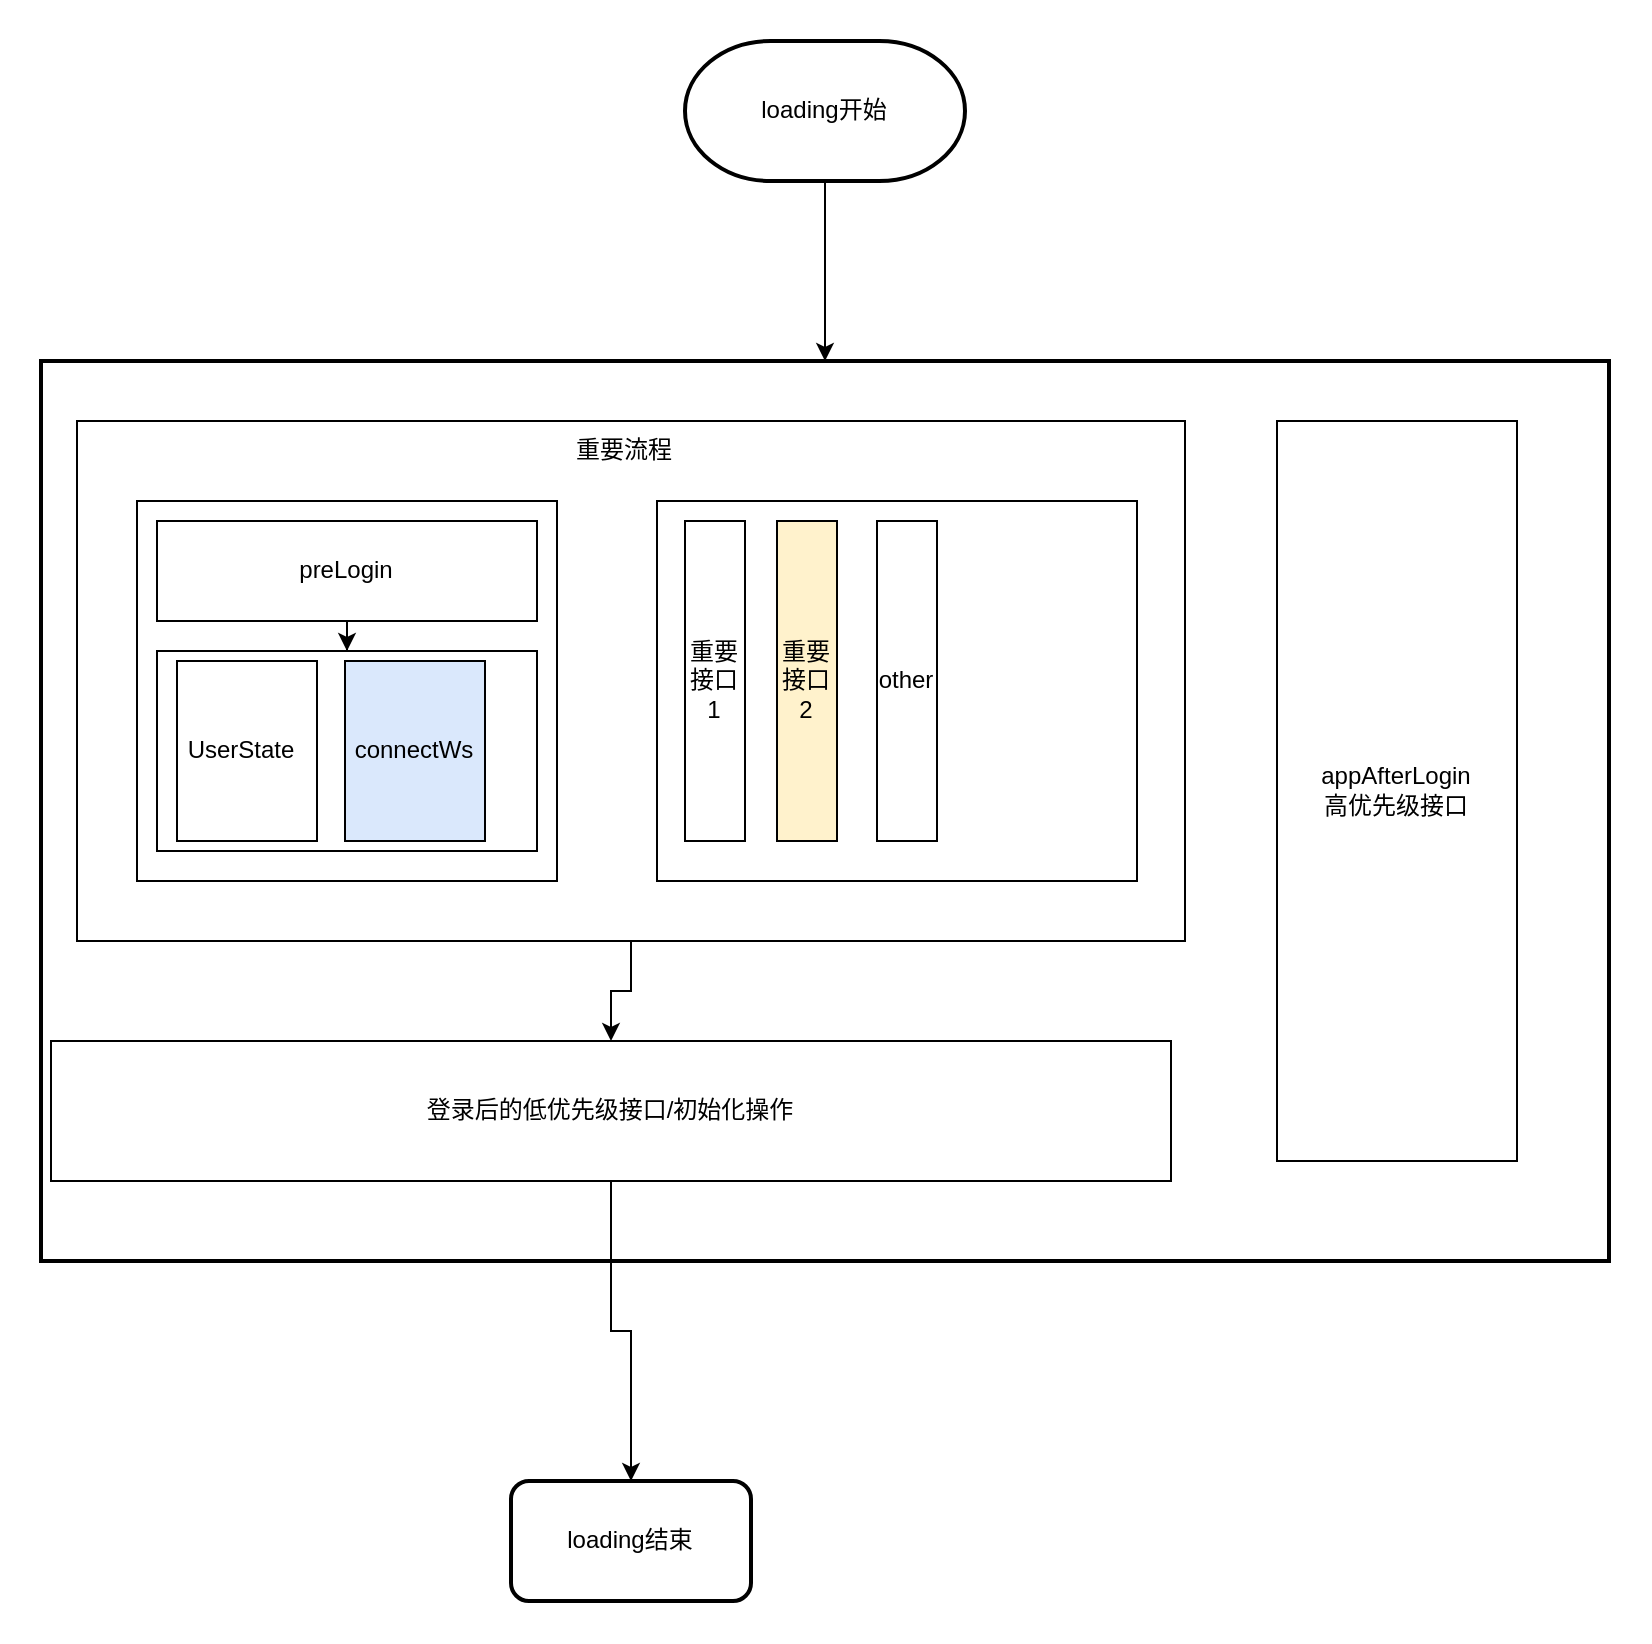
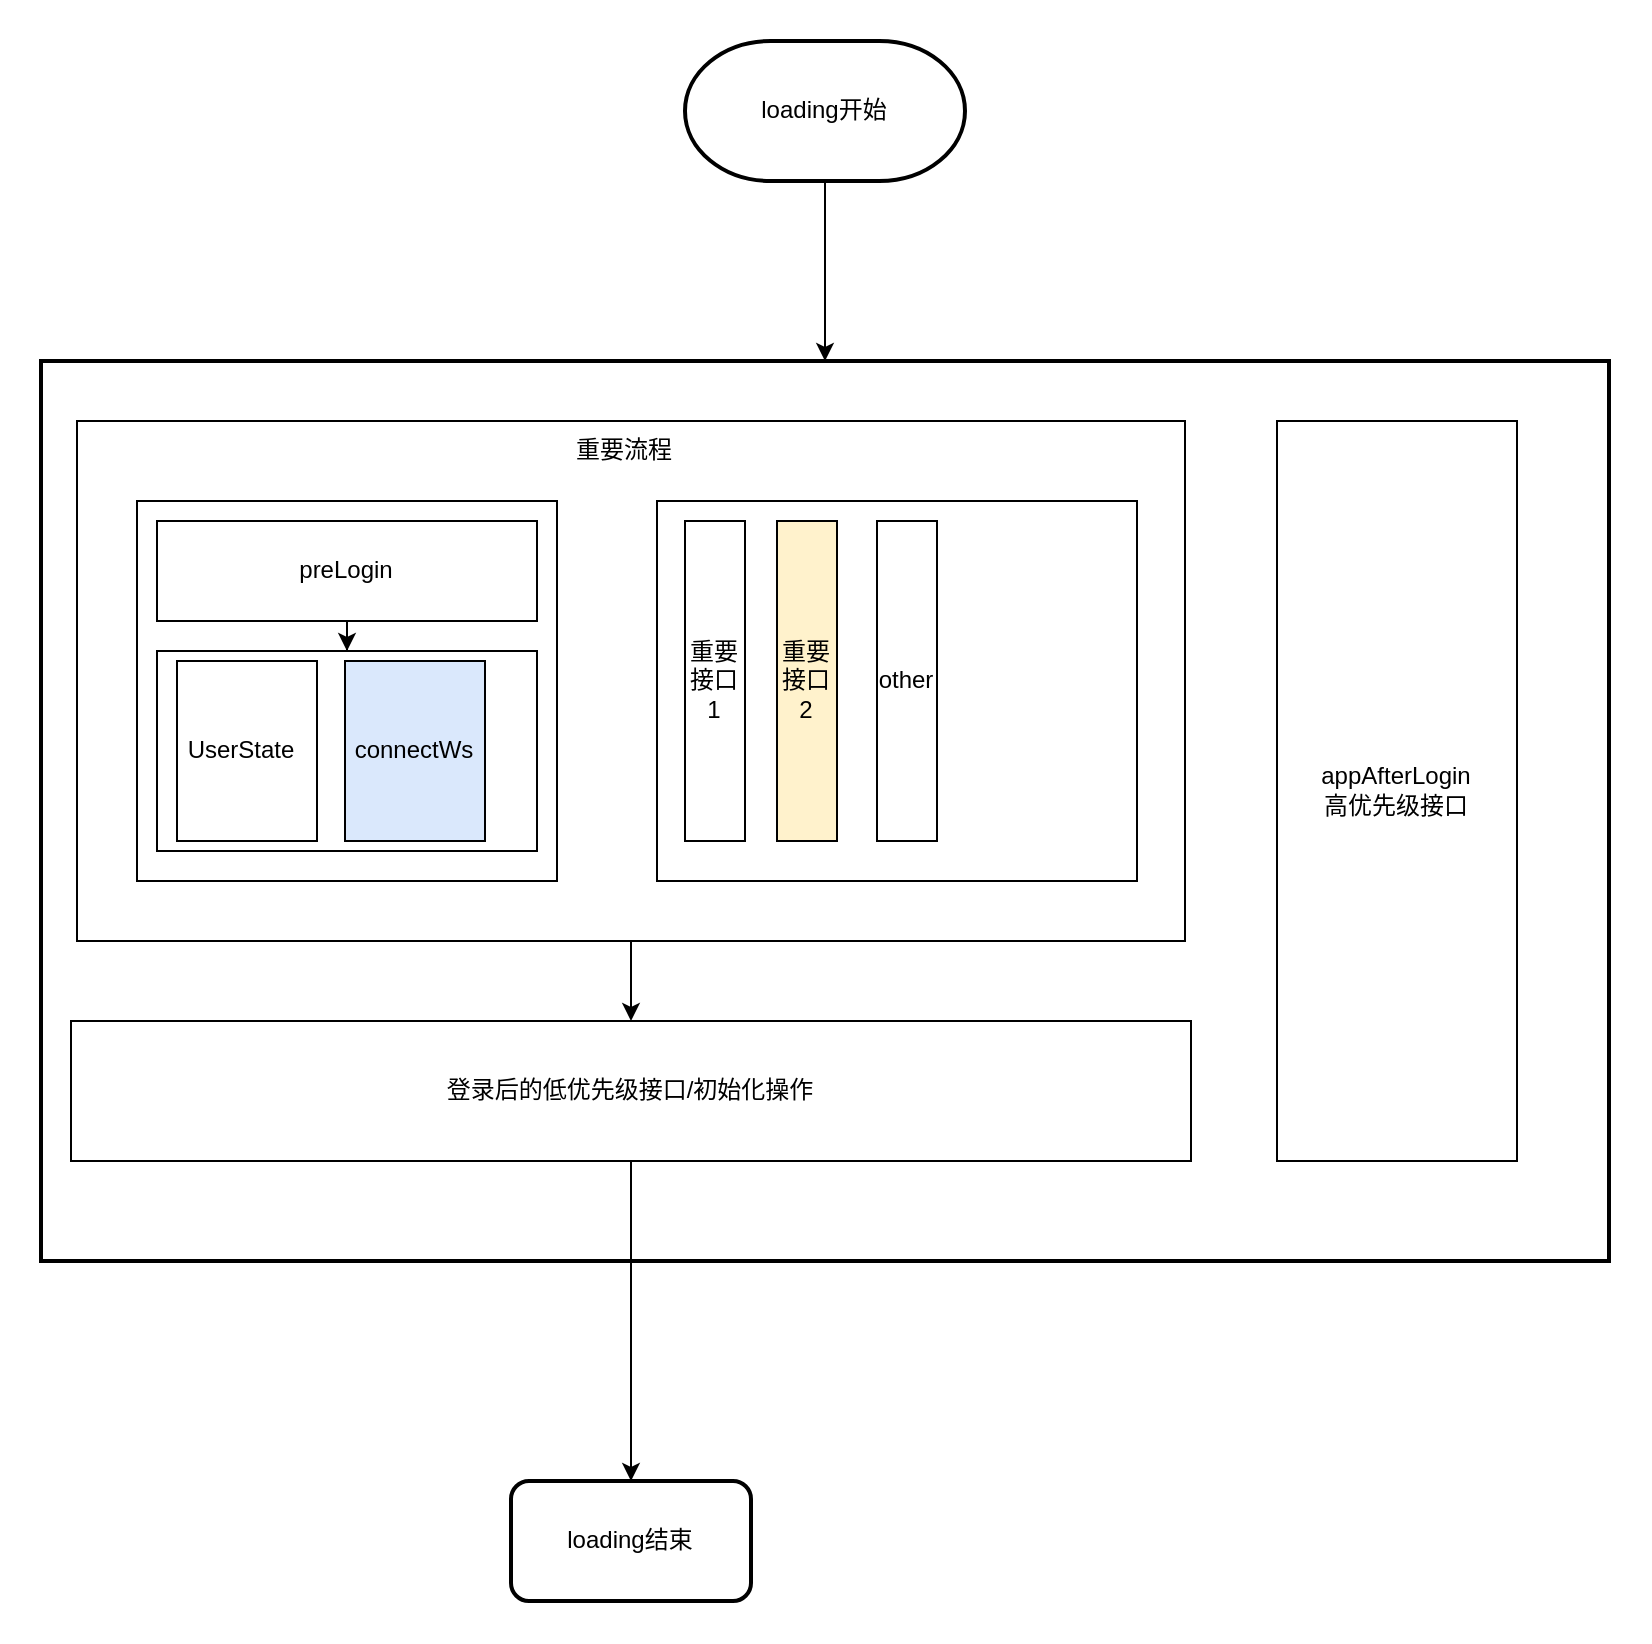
node "登录后的低优先级接口/初始化操作": moved (611, 1111) -> (631, 1091)
